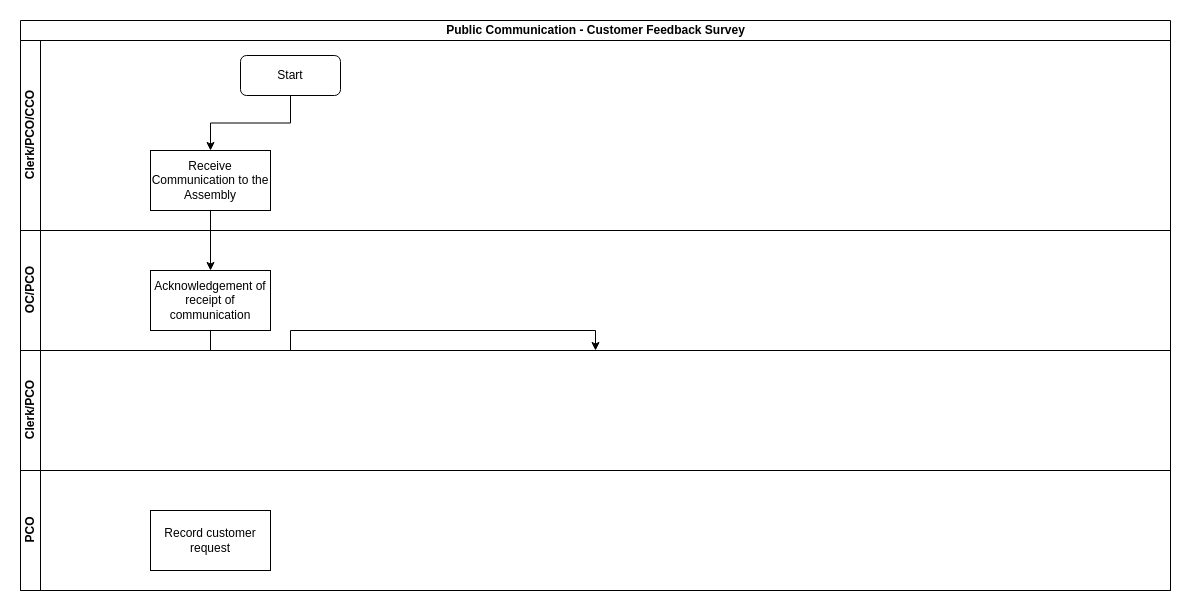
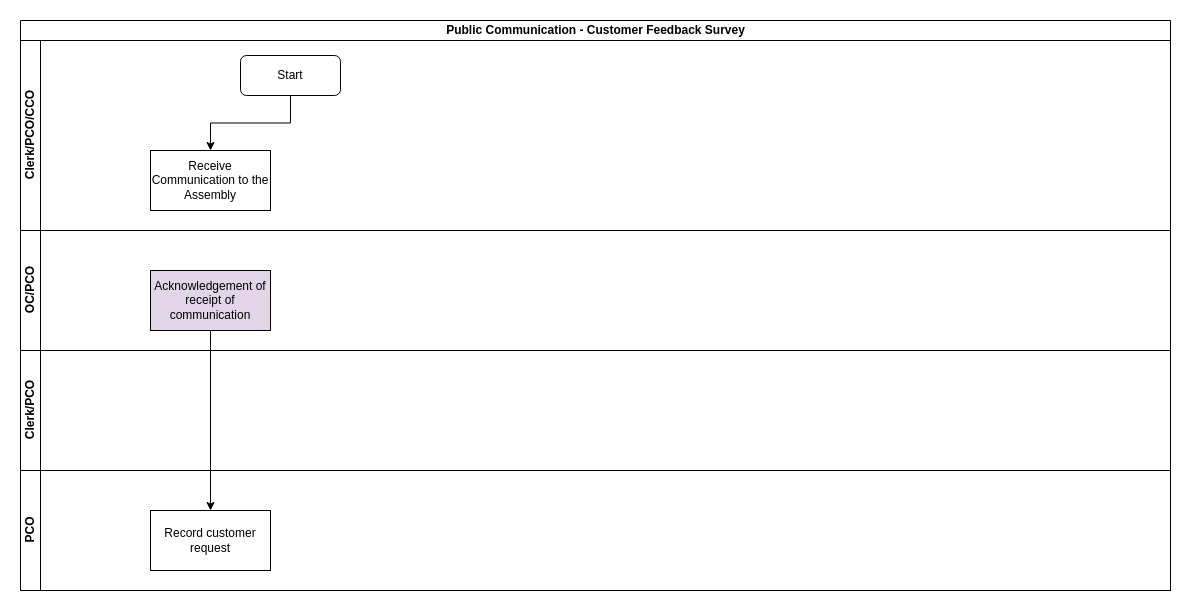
edge "Receive Communication to the Assembly" -> "Acknowledgement of receipt of communication": removed
node "Acknowledgement of receipt of communication": fillcolor #ffffff -> #e1d5e7
edge "Acknowledgement of receipt of communication" -> "Clerk/PCO": now "Acknowledgement of receipt of communication" -> "Record customer request"
